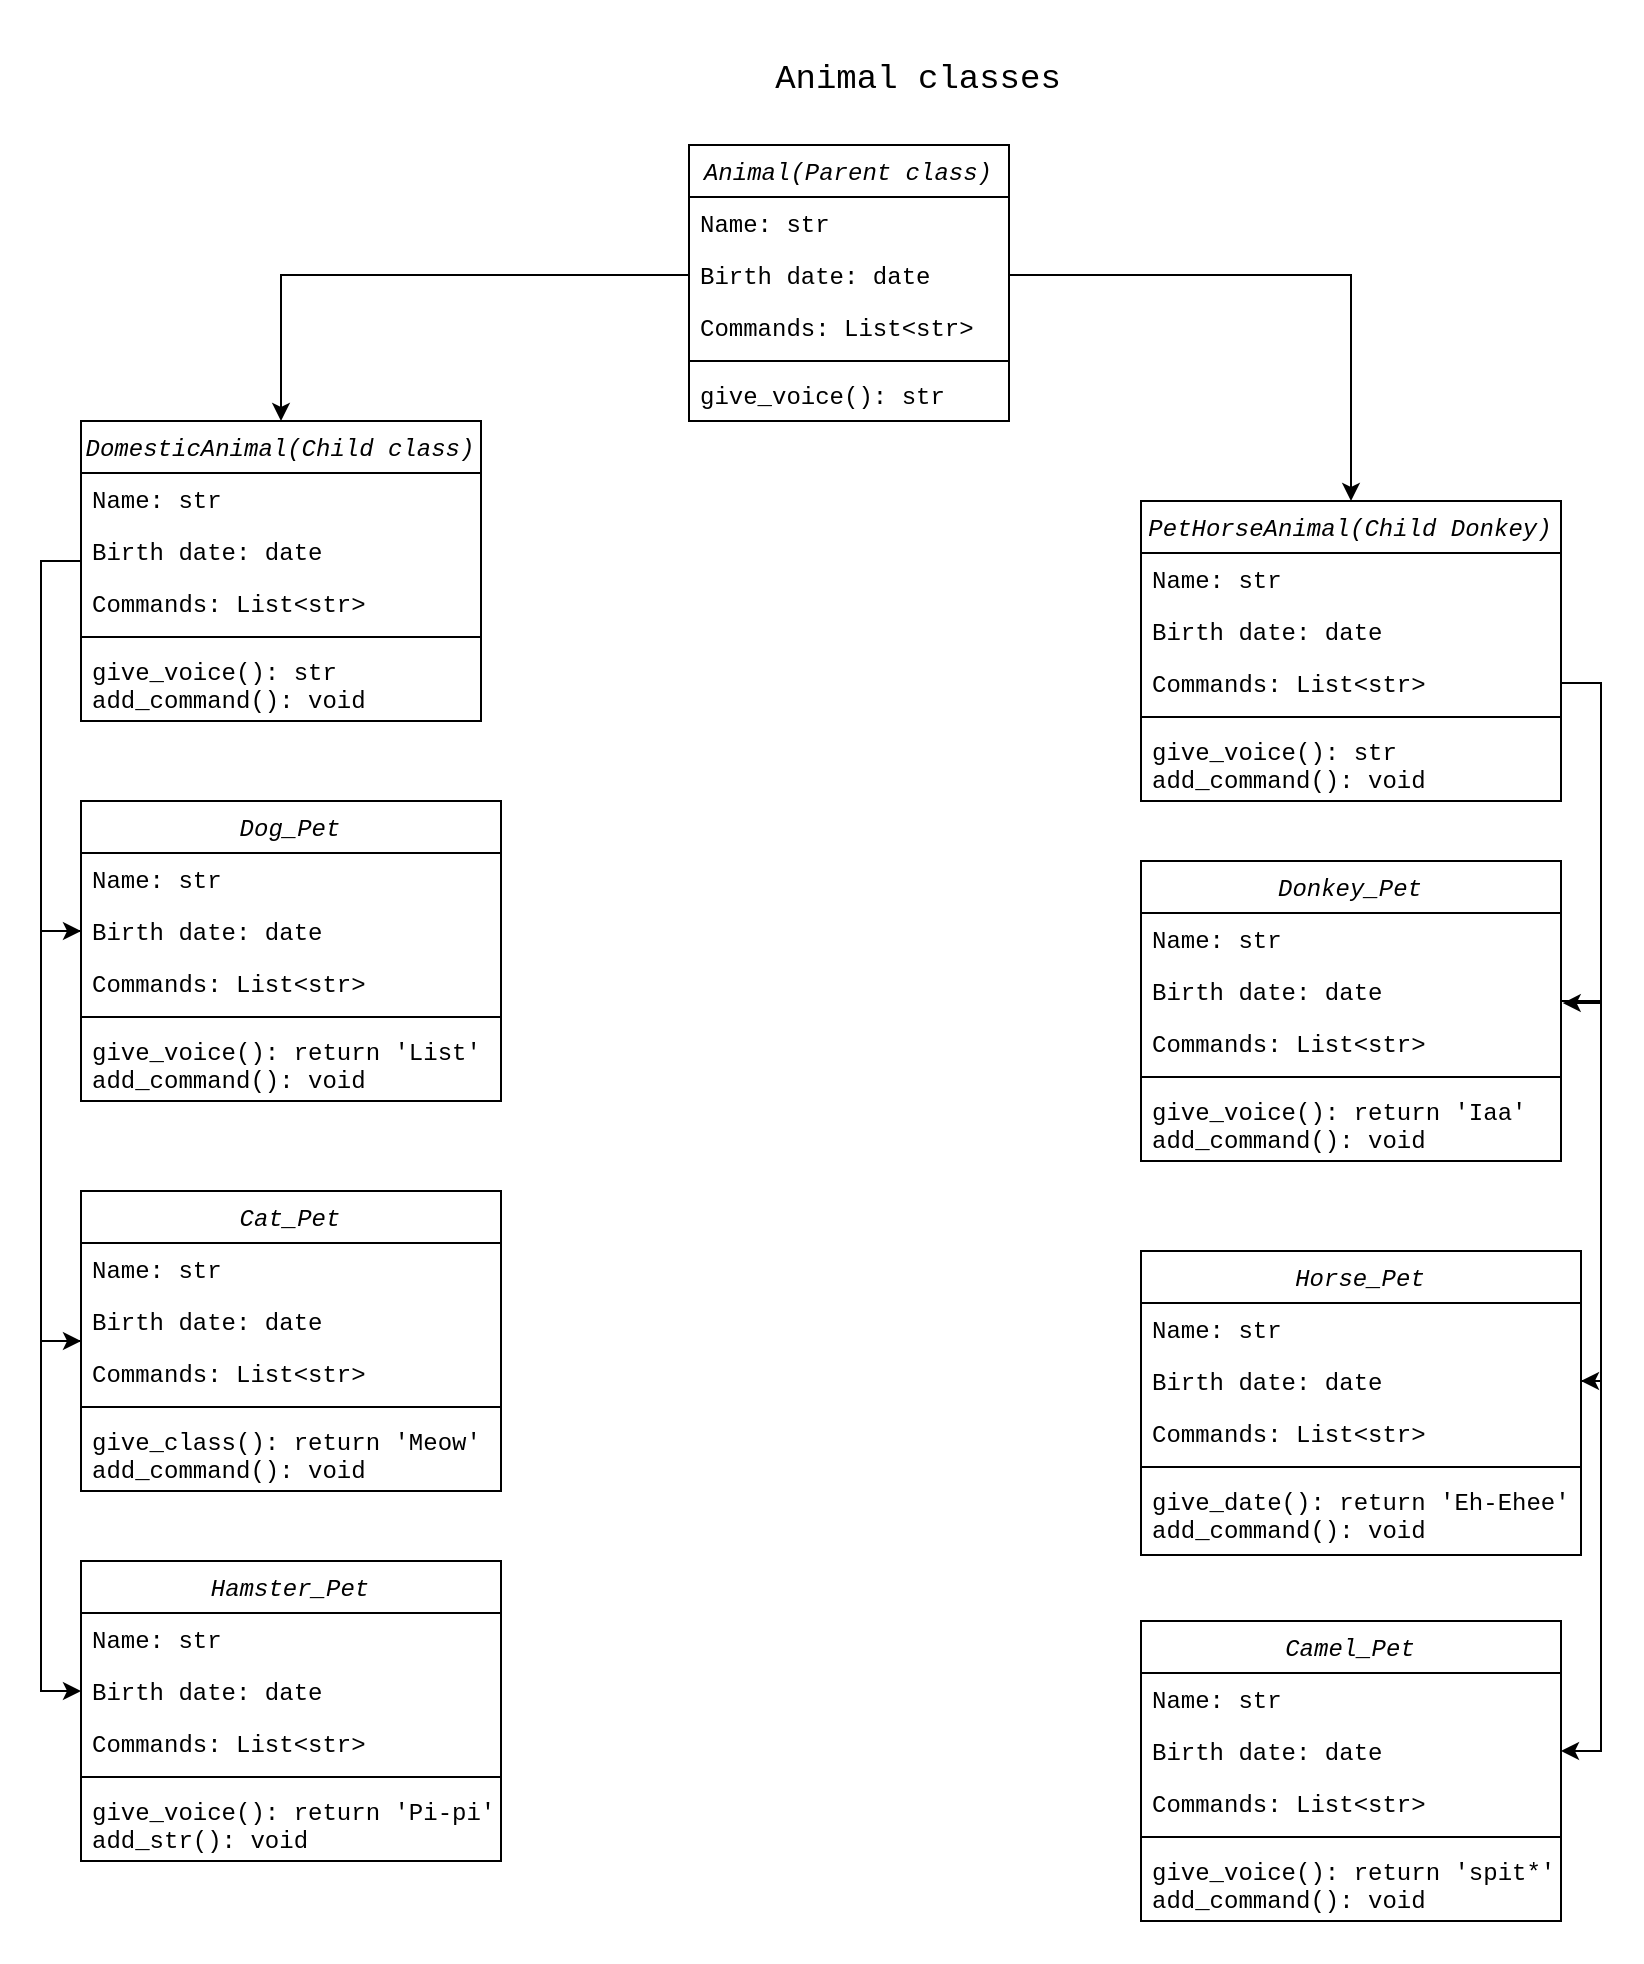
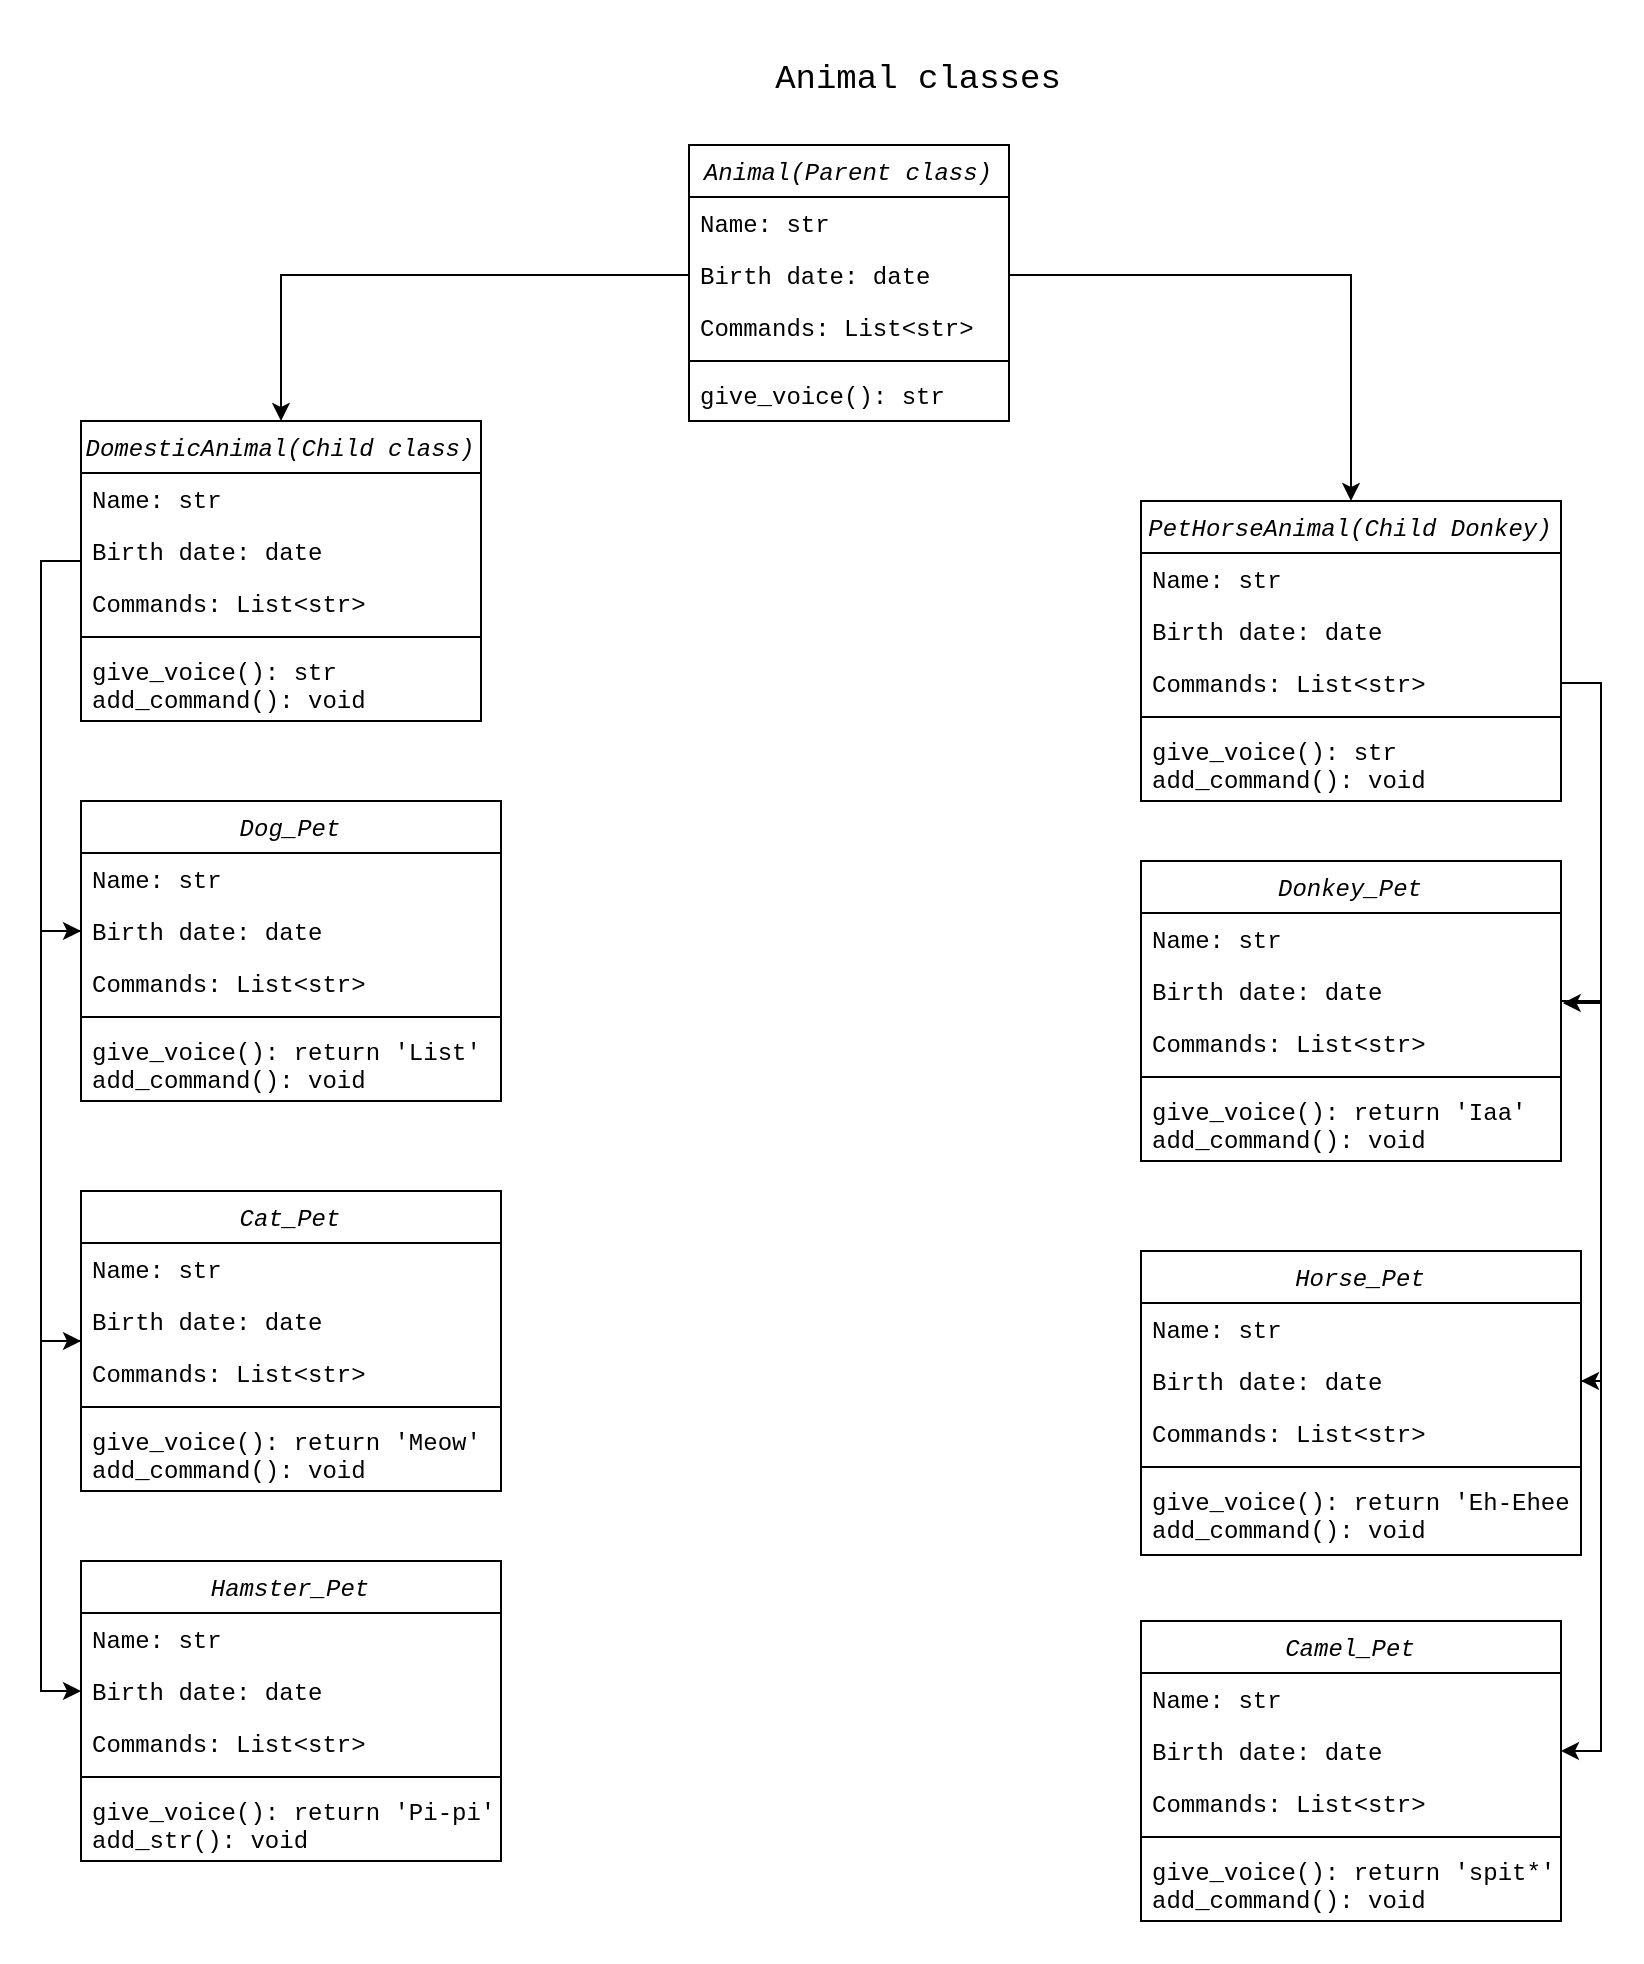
node "give_class(): return 'Meow' add_command(): void": label "give_class(): return 'Meow' add_command(): void" -> "give_voice(): return 'Meow' add_command(): void"
node "give_date(): return 'Eh-Ehee' add_command(): void": label "give_date(): return 'Eh-Ehee' add_command(): void" -> "give_voice(): return 'Eh-Ehee' add_command(): void"
